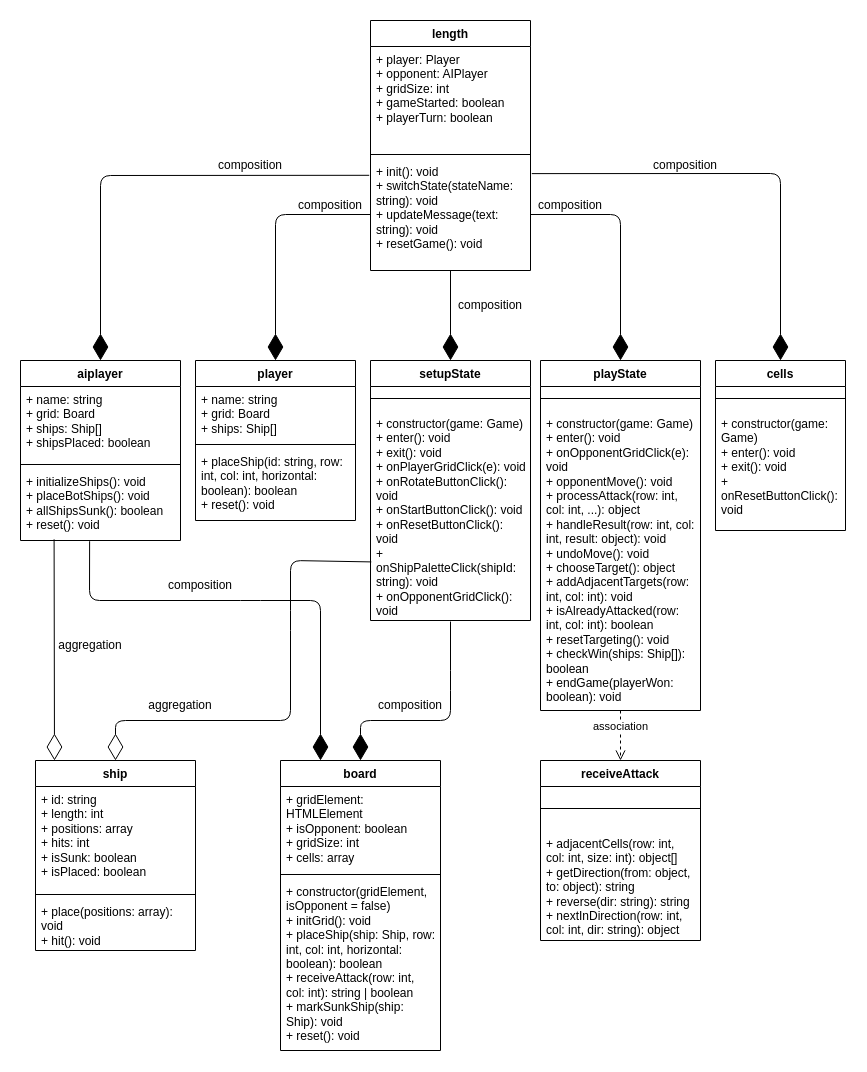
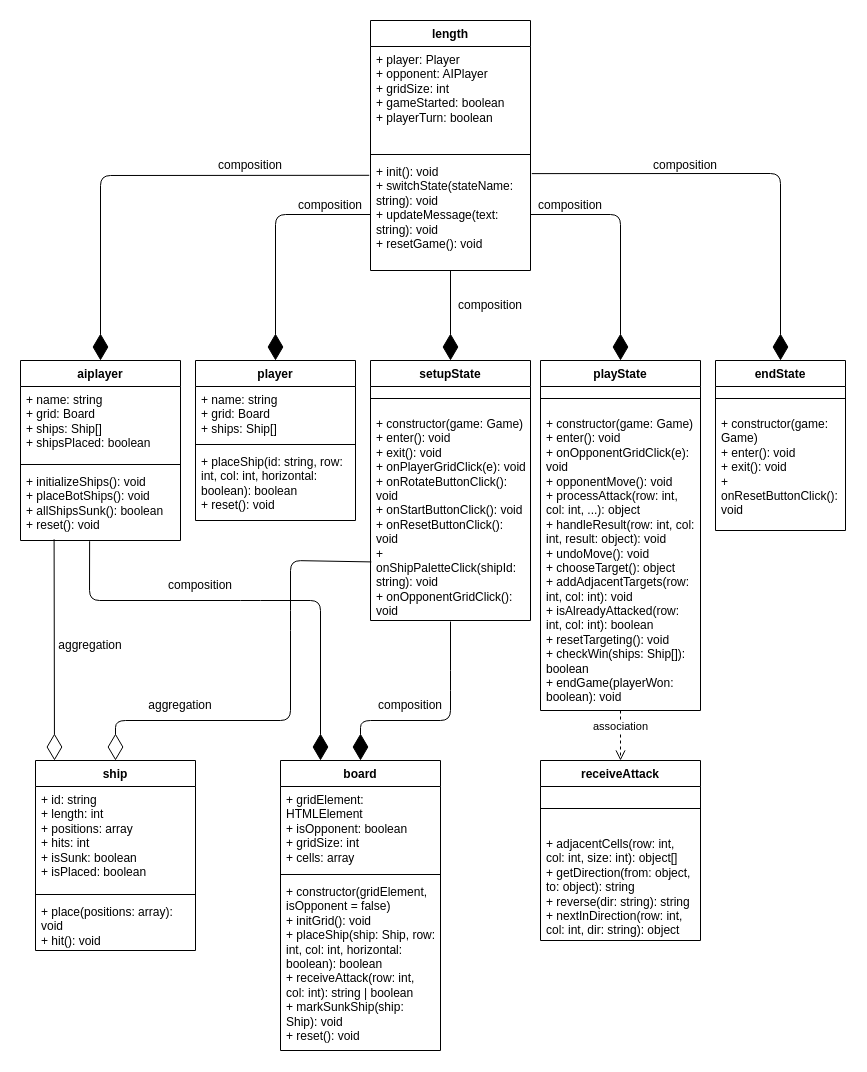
node "cells": label "cells" -> "endState"
